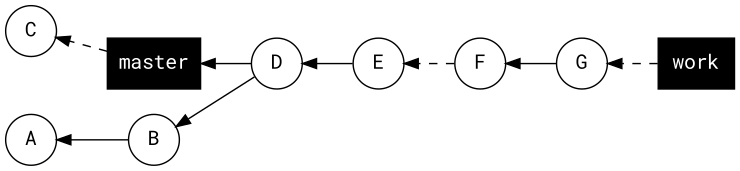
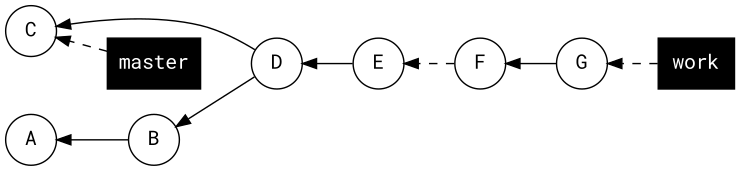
edge "D" -> "master": now "D" -> "C"
